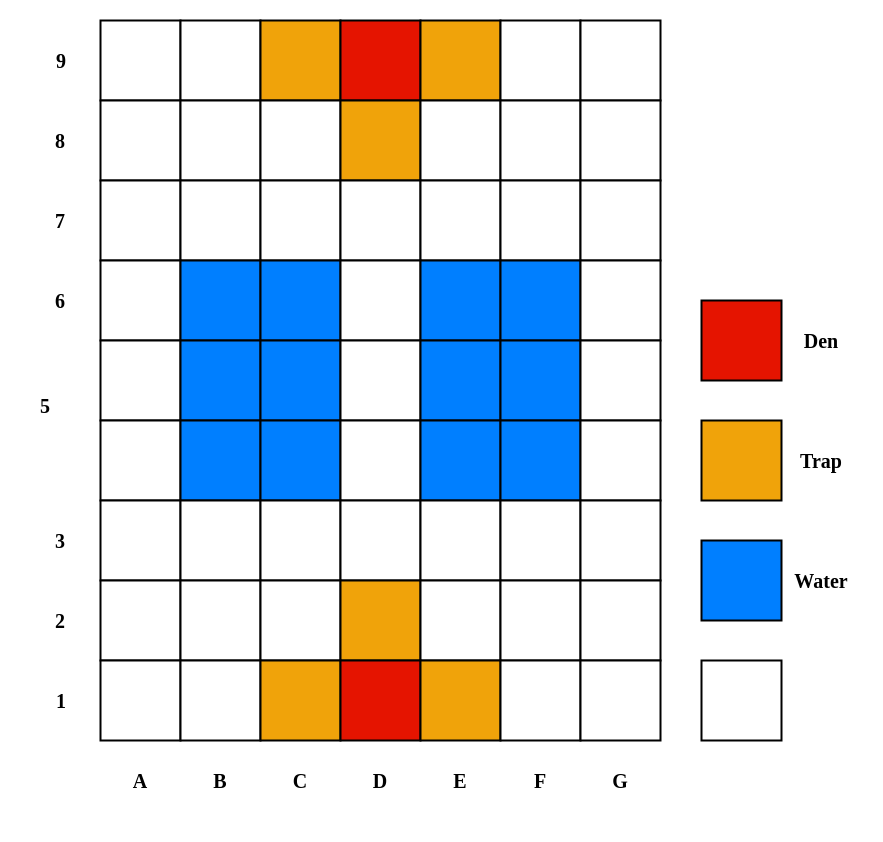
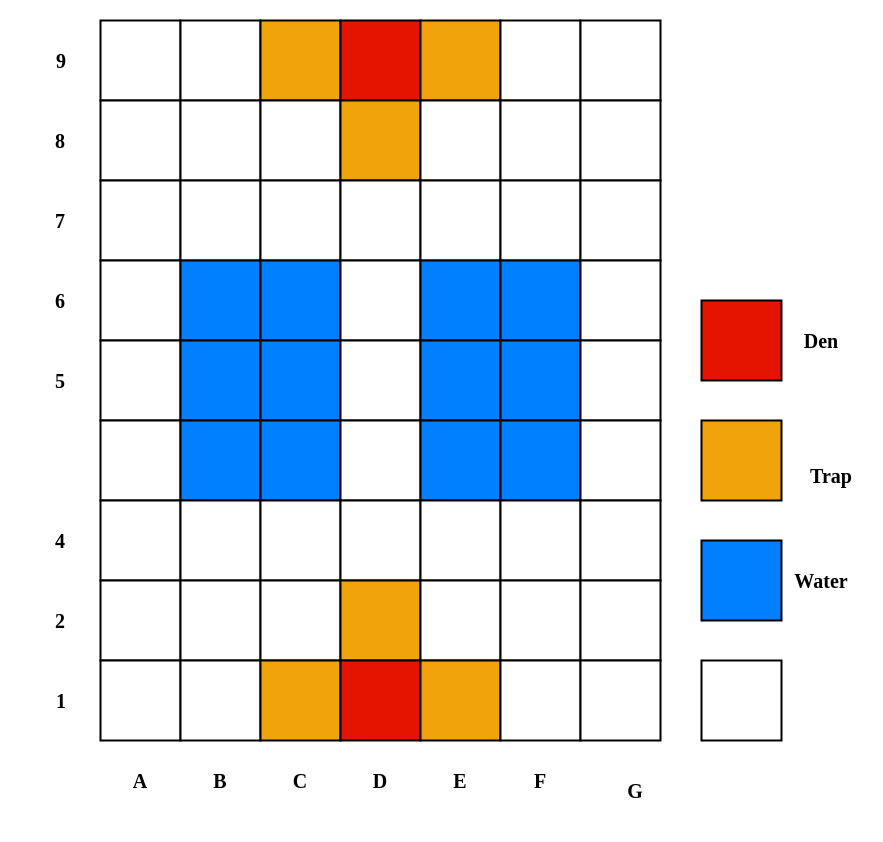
node "5": moved (46, 406) -> (61, 381)
node "Trap": moved (822, 461) -> (832, 476)
node "3": label "3" -> "4"
node "G": moved (621, 781) -> (636, 791)
